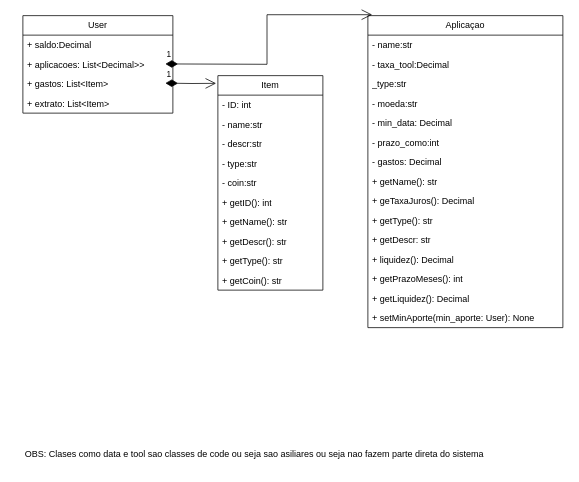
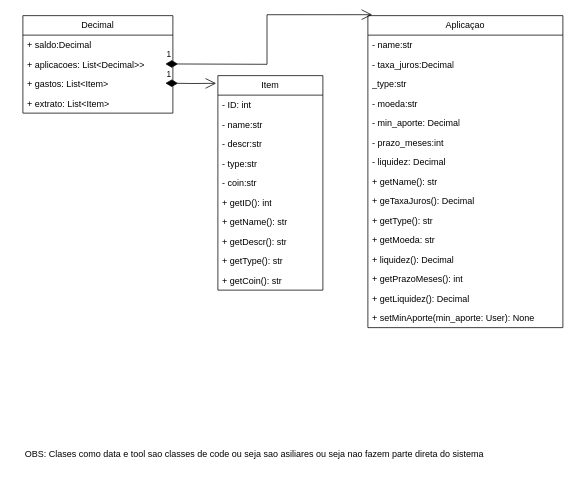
node "User": label "User" -> "Decimal"
node "- taxa_tool:Decimal": label "- taxa_tool:Decimal" -> "- taxa_juros:Decimal"
node "- min_data: Decimal": label "- min_data: Decimal" -> "- min_aporte: Decimal"
node "- prazo_como:int": label "- prazo_como:int" -> "- prazo_meses:int"
node "- gastos: Decimal": label "- gastos: Decimal" -> "- liquidez: Decimal"
node "+ getDescr: str": label "+ getDescr: str" -> "+ getMoeda: str"
